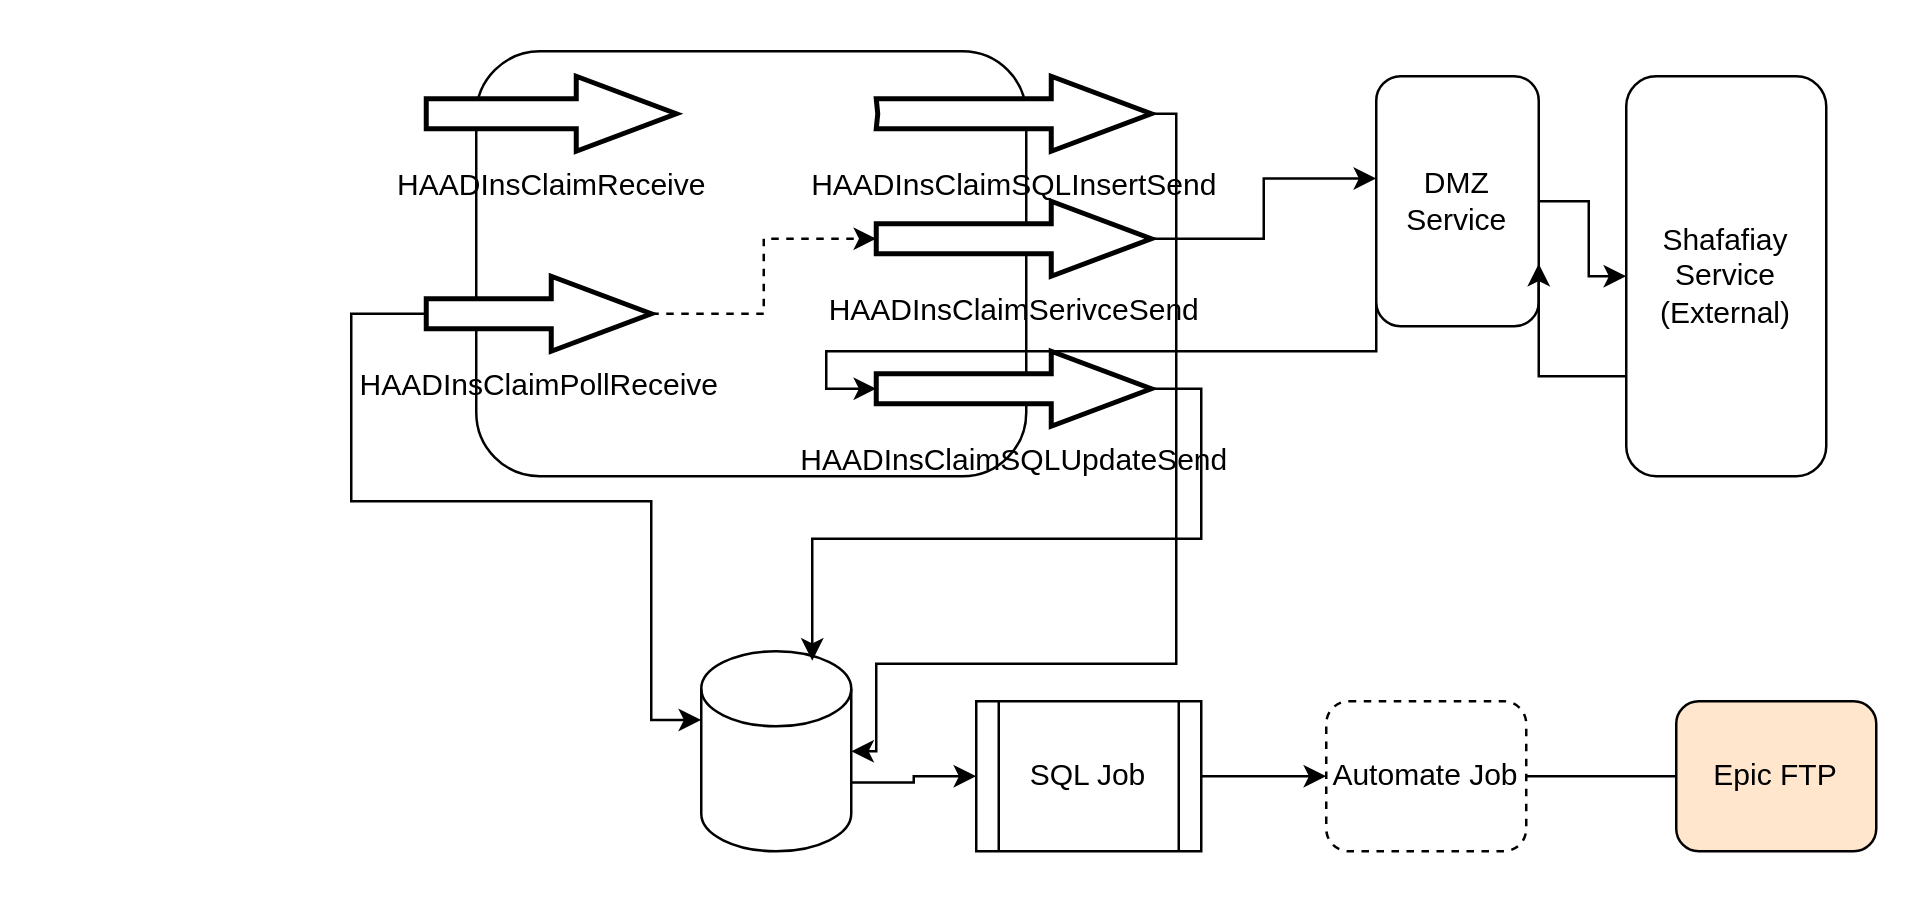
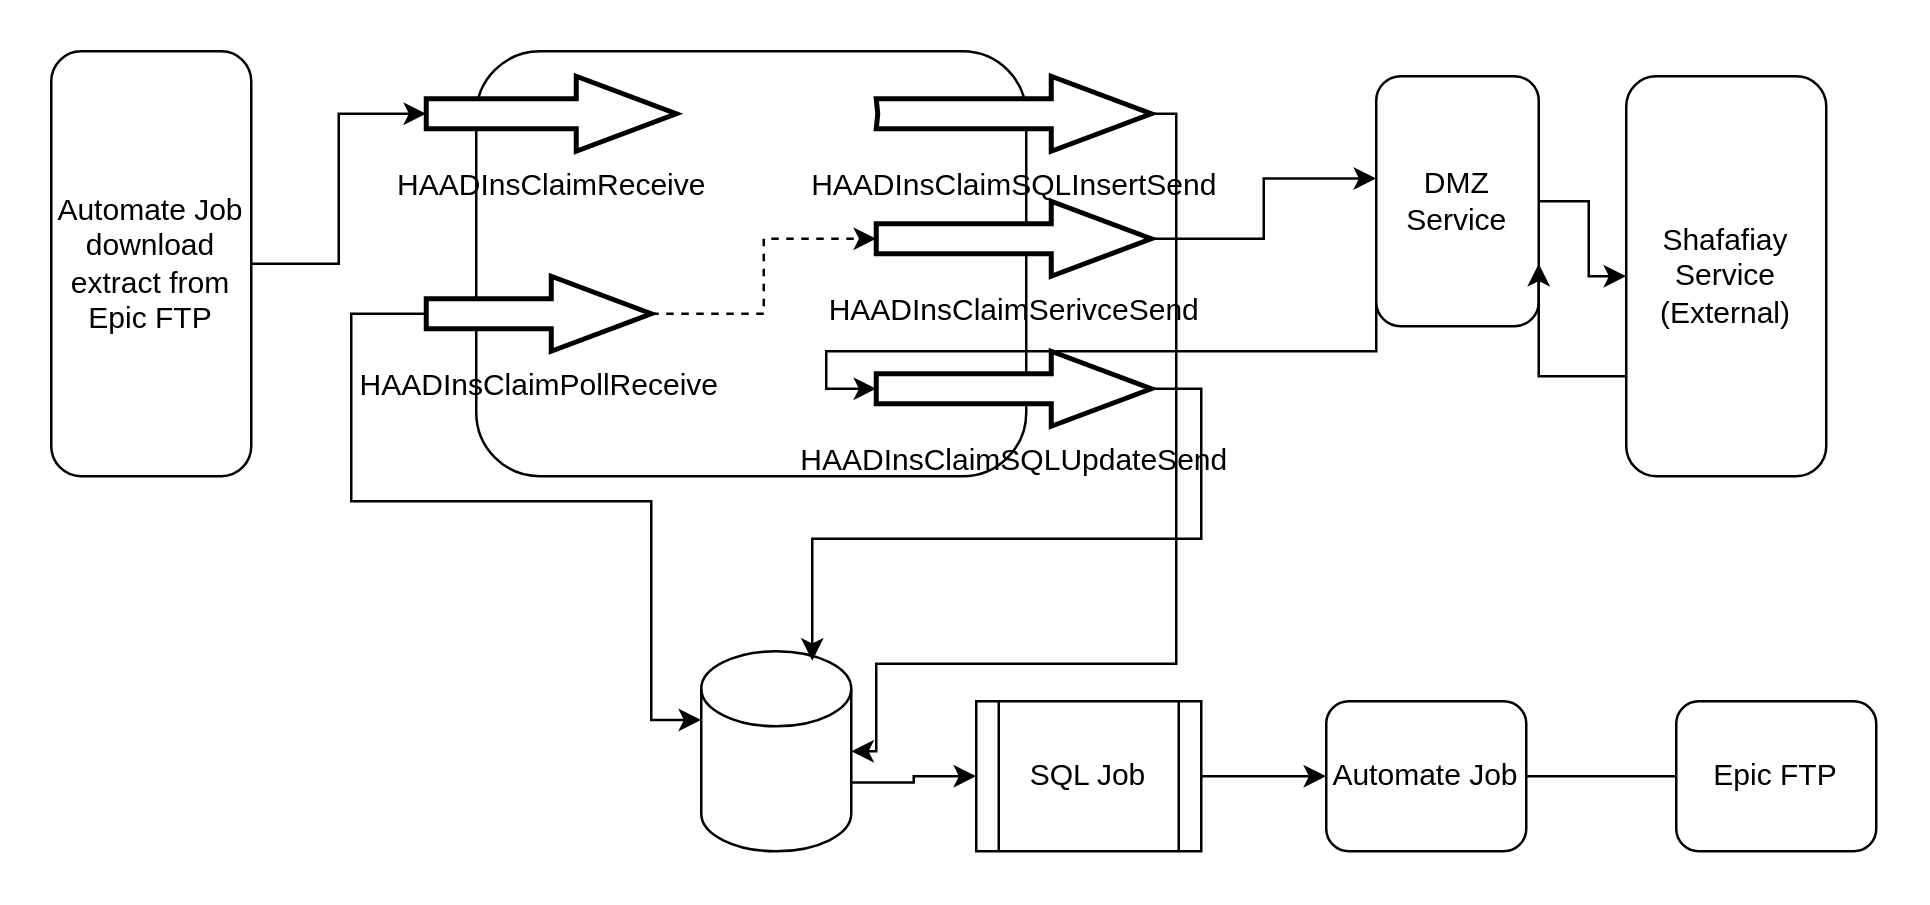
edge "Automate Job download extract from Epic FTP" -> "HAADInsClaimReceive": added
node "Automate Job download extract from Epic FTP": added
node "Automate Job": style dashed -> solid
node "Epic FTP": fillcolor #ffe6cc -> #ffffff
